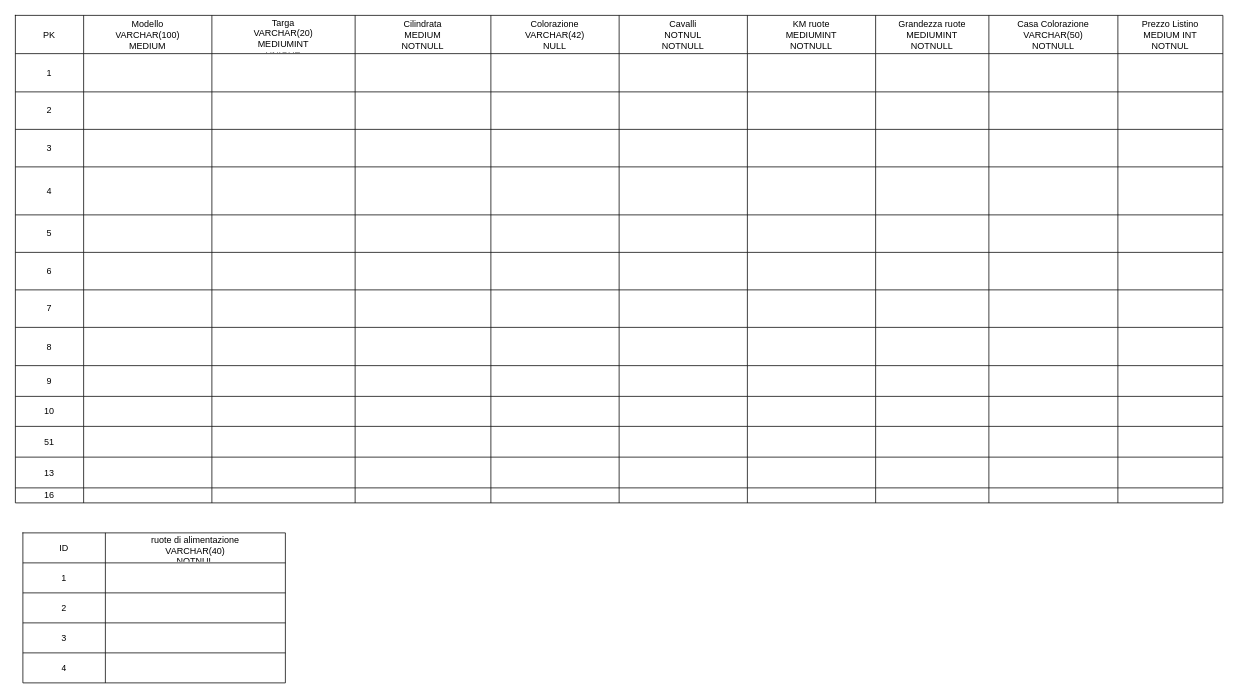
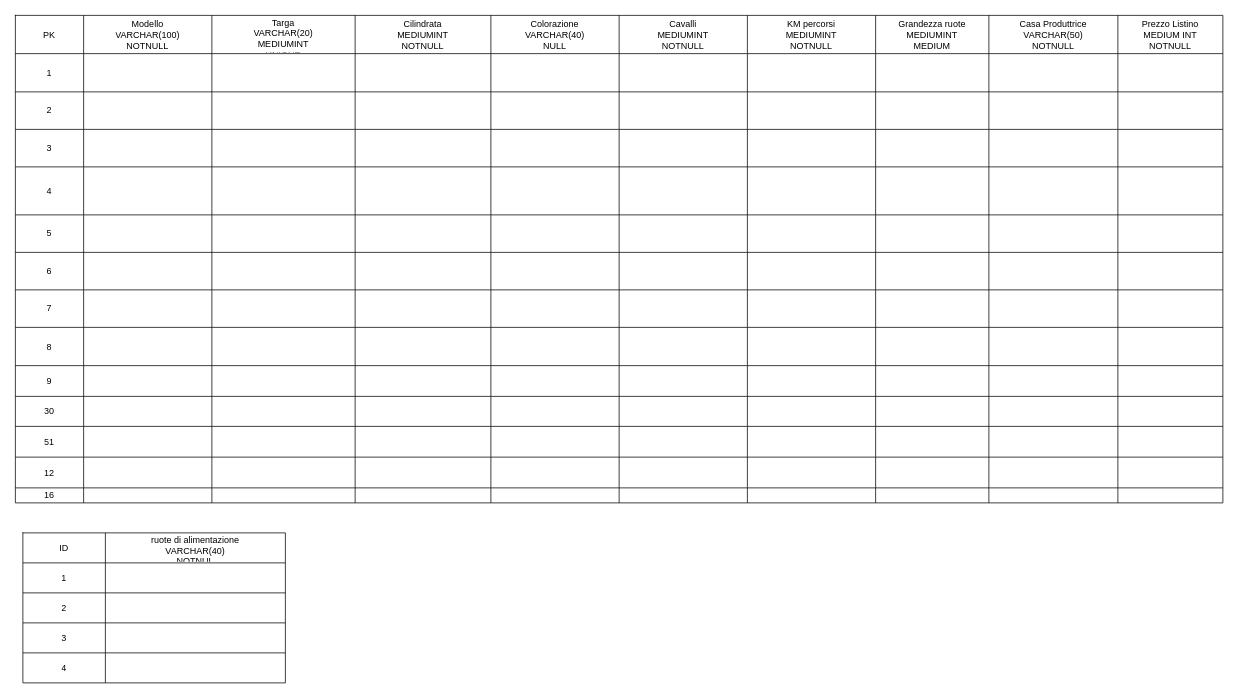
node "Modello VARCHAR(100) MEDIUM": label "Modello VARCHAR(100) MEDIUM" -> "Modello VARCHAR(100) NOTNULL"
node "Cilindrata MEDIUM NOTNULL": label "Cilindrata MEDIUM NOTNULL" -> "Cilindrata MEDIUMINT NOTNULL"
node "Colorazione VARCHAR(42) NULL": label "Colorazione VARCHAR(42) NULL" -> "Colorazione VARCHAR(40) NULL"
node "Cavalli NOTNUL NOTNULL": label "Cavalli NOTNUL NOTNULL" -> "Cavalli MEDIUMINT NOTNULL"
node "KM ruote MEDIUMINT NOTNULL": label "KM ruote MEDIUMINT NOTNULL" -> "KM percorsi MEDIUMINT NOTNULL"
node "Grandezza ruote MEDIUMINT NOTNULL": label "Grandezza ruote MEDIUMINT NOTNULL" -> "Grandezza ruote MEDIUMINT MEDIUM"
node "Casa Colorazione VARCHAR(50) NOTNULL": label "Casa Colorazione VARCHAR(50) NOTNULL" -> "Casa Produttrice VARCHAR(50) NOTNULL"
node "Prezzo Listino MEDIUM INT NOTNUL": label "Prezzo Listino MEDIUM INT NOTNUL" -> "Prezzo Listino MEDIUM INT NOTNULL"
node "10": label "10" -> "30"
node "13": label "13" -> "12"
